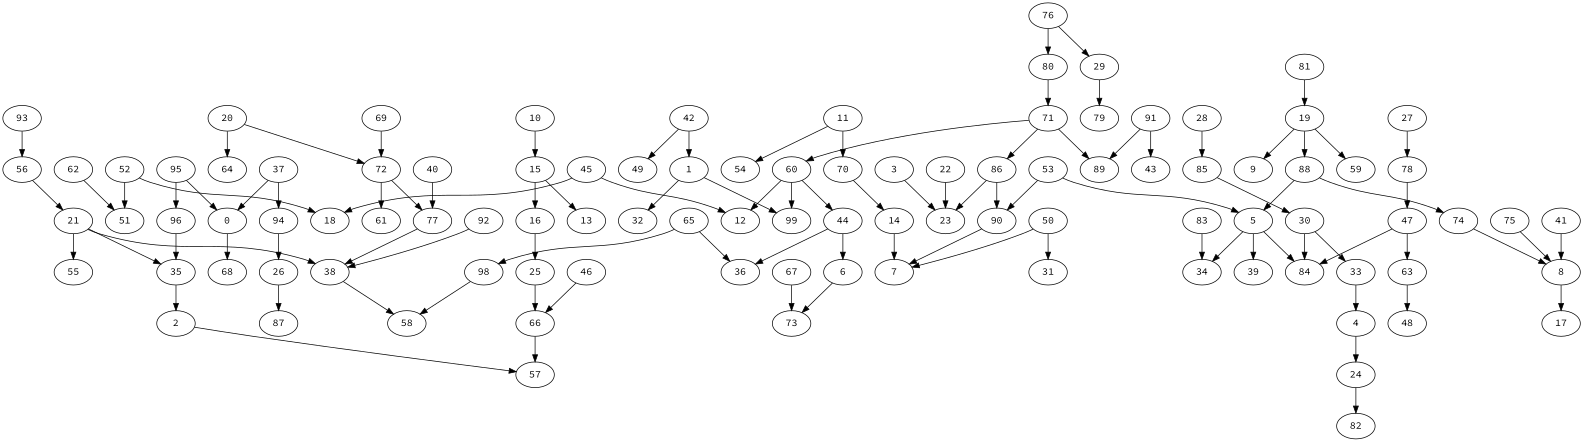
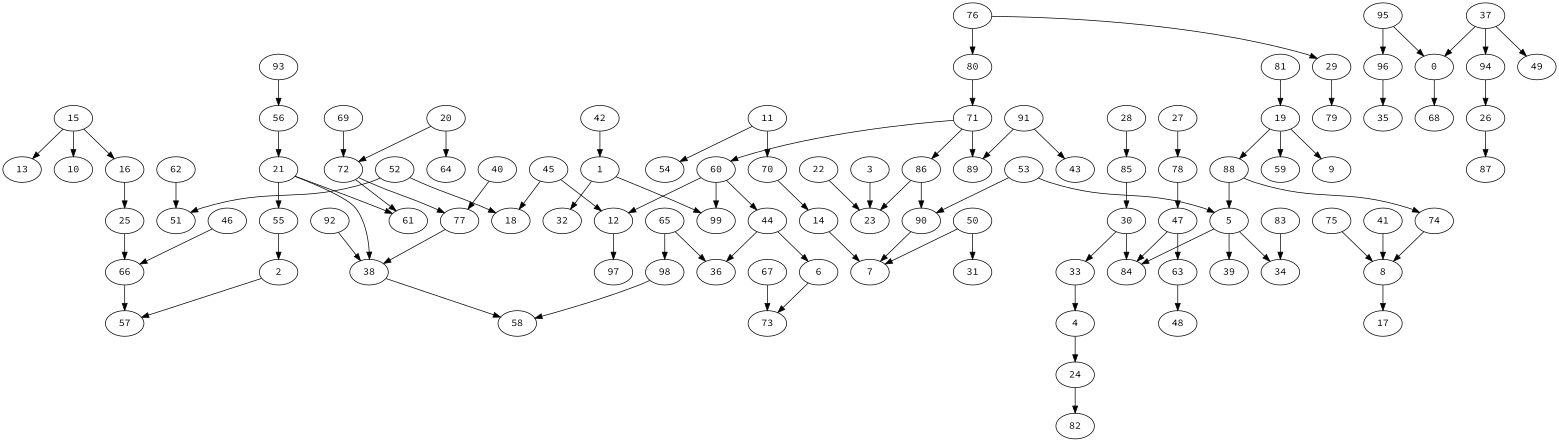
edge "10" -> "15": reversed
edge "42" -> "49": now "37" -> "49"
edge "21" -> "35": now "21" -> "61"
node "97": added
edge "35" -> "2": now "55" -> "2"
